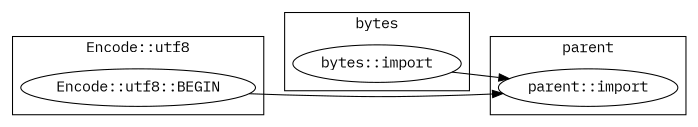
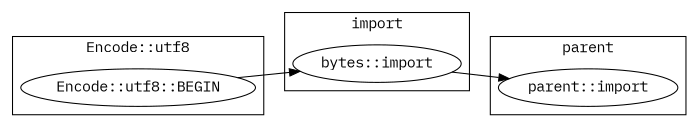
cluster "bytes": label "bytes" -> "import"
edge "Encode::utf8::BEGIN" -> "parent::import": now "Encode::utf8::BEGIN" -> "bytes::import"
